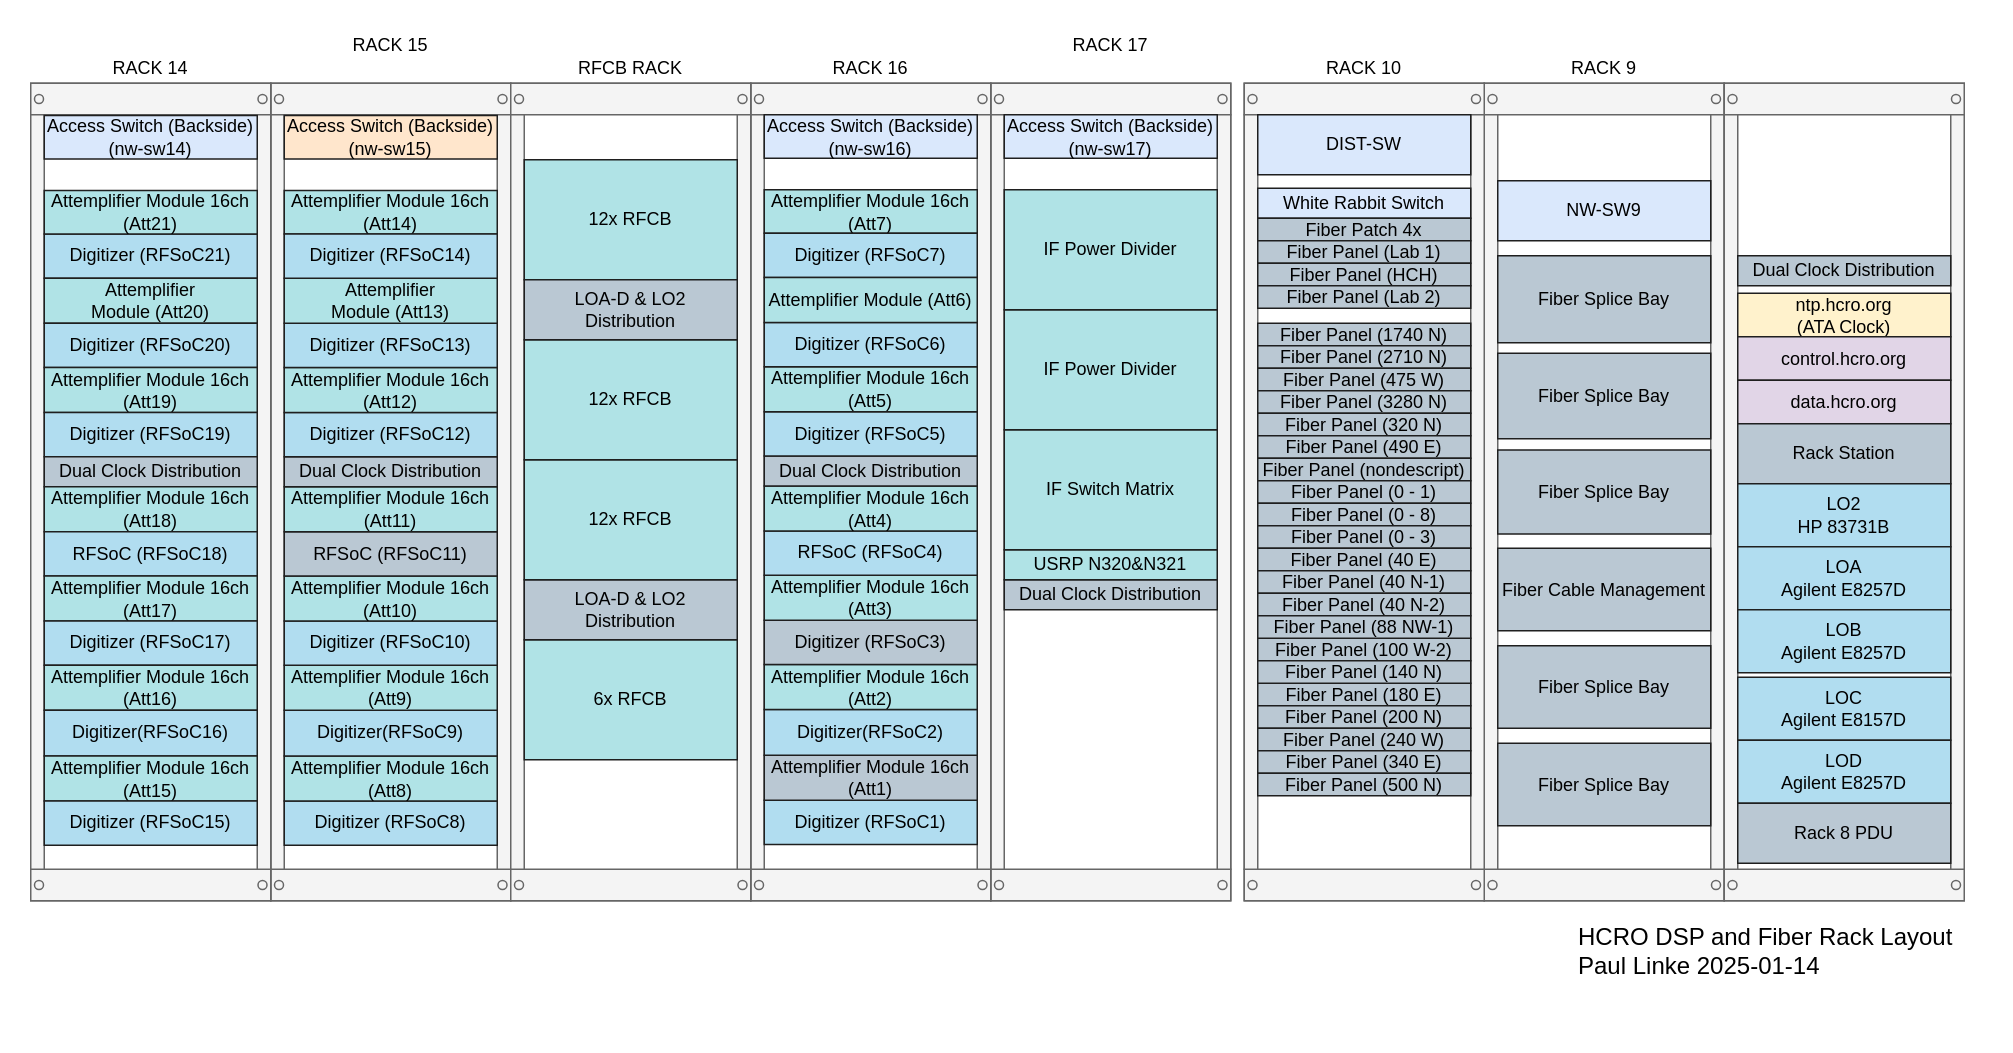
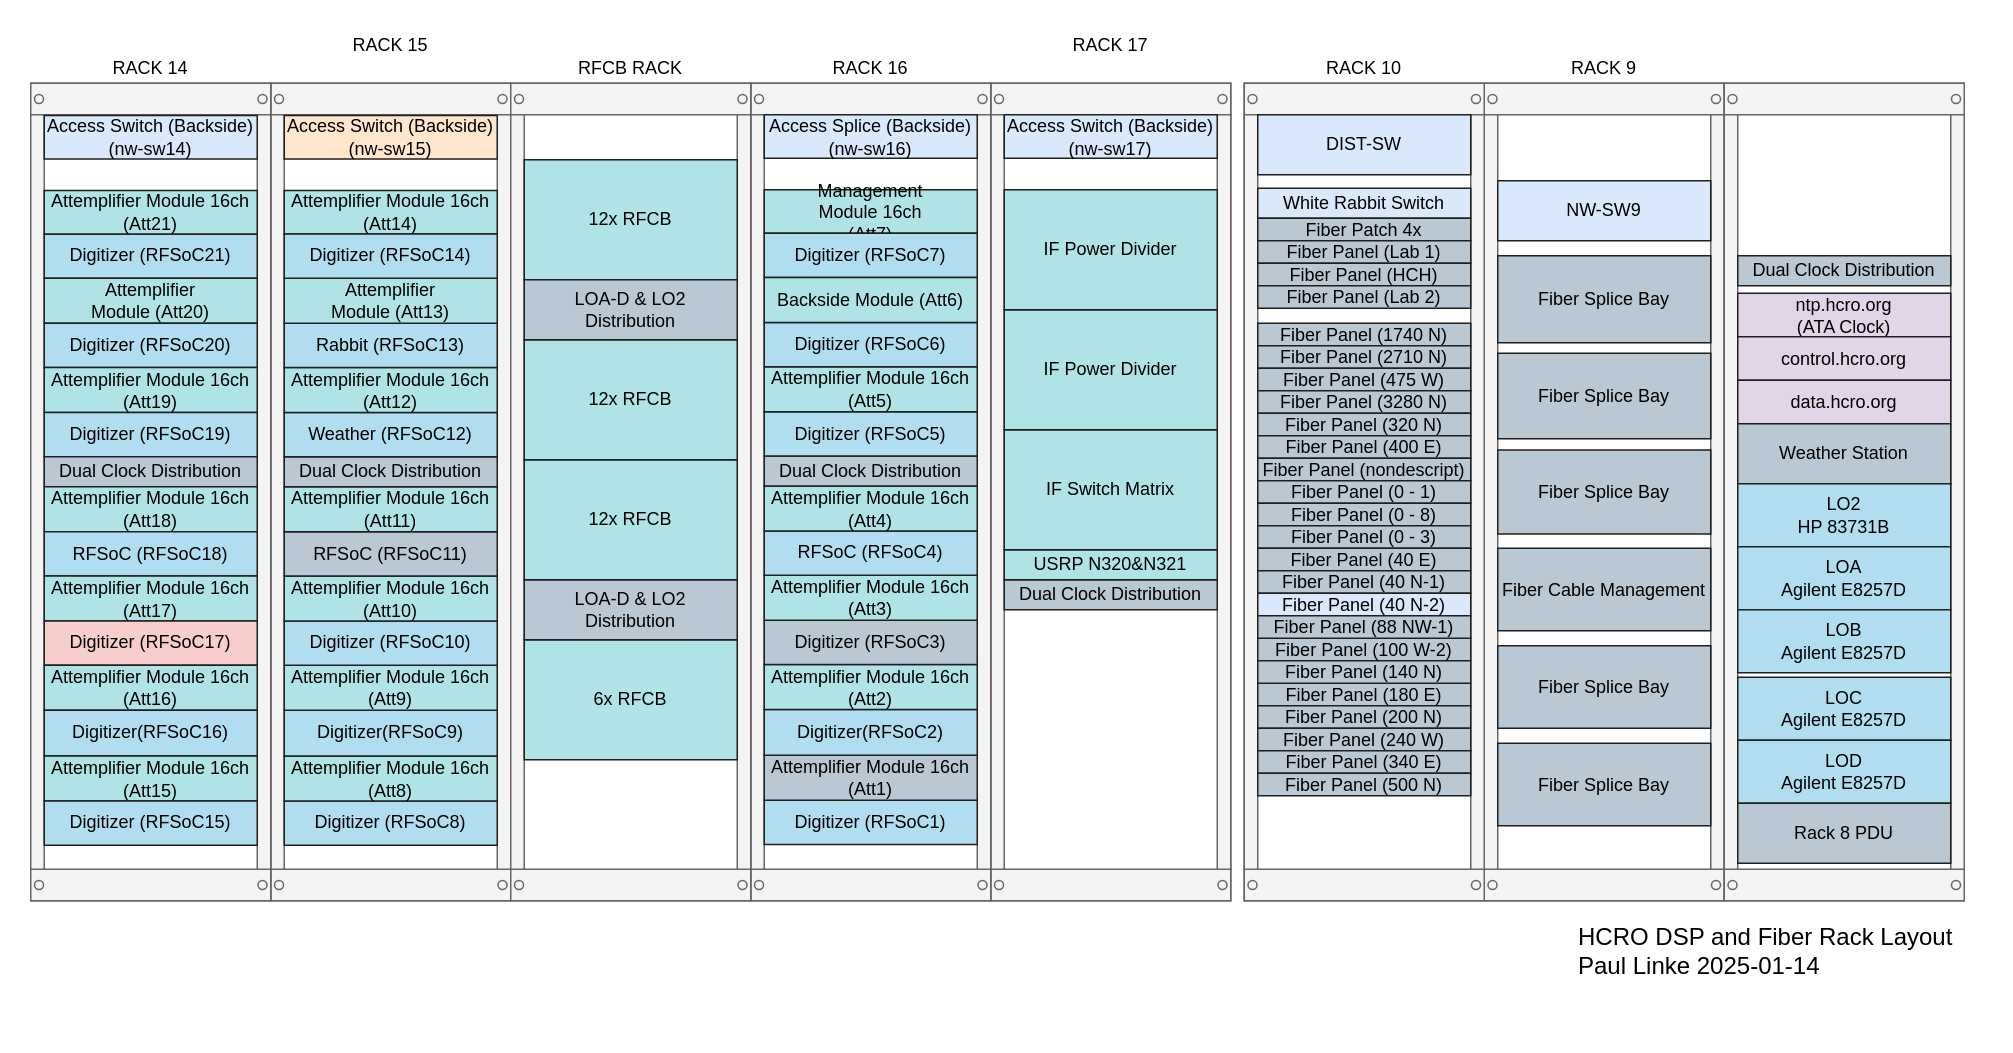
node "Access Switch (Backside) (nw-sw16)": label "Access Switch (Backside) (nw-sw16)" -> "Access Splice (Backside) (nw-sw16)"
node "Attemplifier Module 16ch (Att7)": label "Attemplifier Module 16ch (Att7)" -> "Management Module 16ch (Att7)"
node "Attemplifier Module (Att6)": label "Attemplifier Module (Att6)" -> "Backside Module (Att6)"
node "ntp.hcro.org (ATA Clock)": fillcolor #fff2cc -> #e1d5e7
node "Digitizer (RFSoC13)": label "Digitizer (RFSoC13)" -> "Rabbit (RFSoC13)"
node "Digitizer (RFSoC12)": label "Digitizer (RFSoC12)" -> "Weather (RFSoC12)"
node "Fiber Panel (490 E)": label "Fiber Panel (490 E)" -> "Fiber Panel (400 E)"
node "Rack Station": label "Rack Station" -> "Weather Station"
node "Fiber Panel (40 N-2)": fillcolor #bac8d3 -> #dae8fc
node "Digitizer (RFSoC17)": fillcolor #b1ddf0 -> #f8cecc
node "LOC Agilent E8157D": label "LOC Agilent E8157D" -> "LOC Agilent E8257D"
